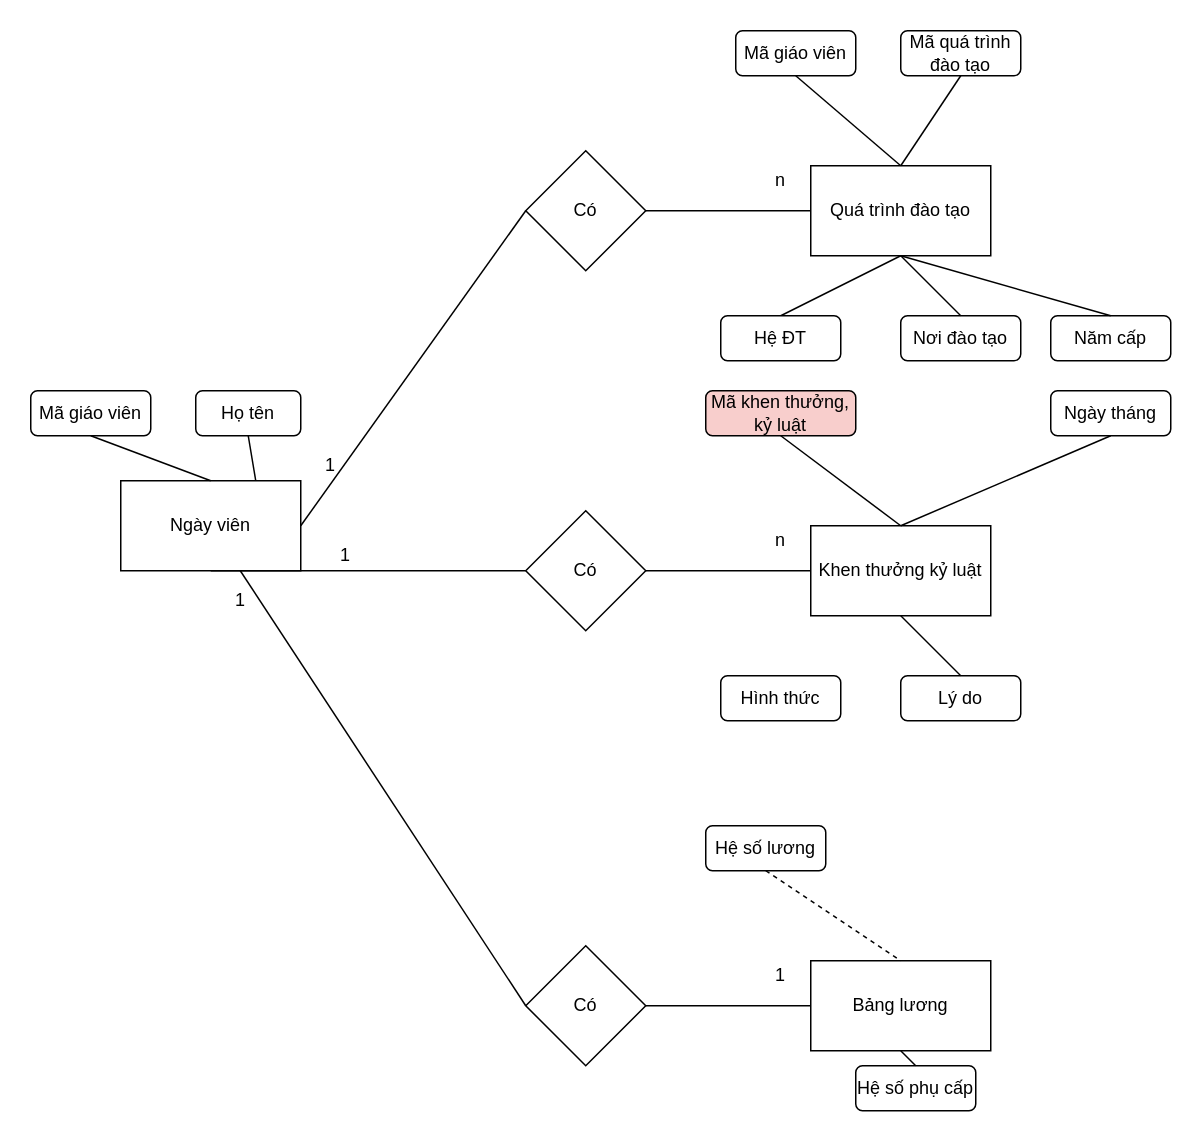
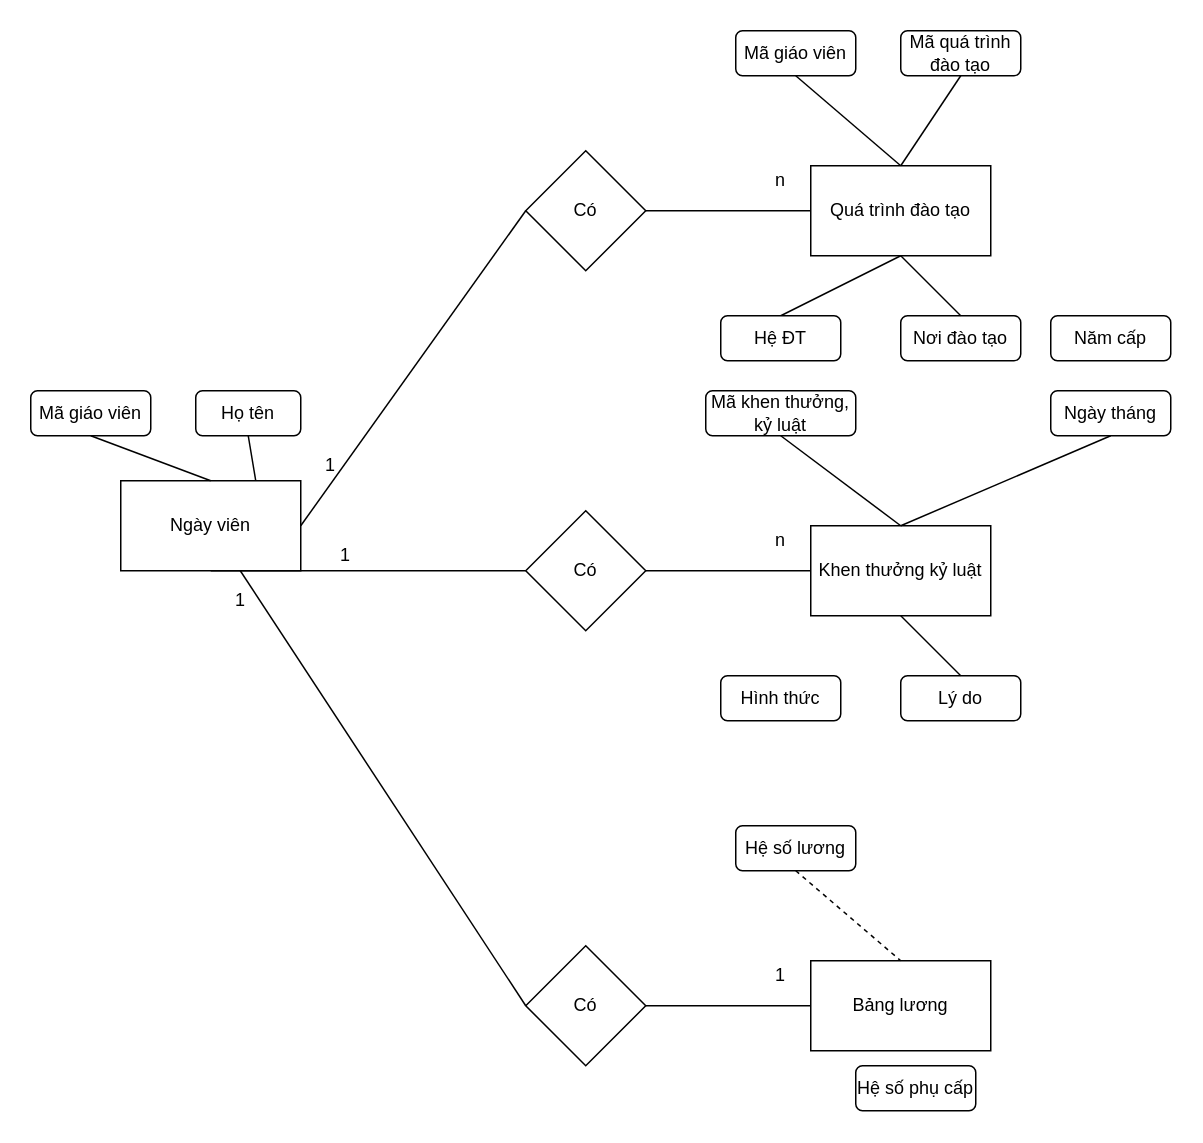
edge "Quá trình đào tạo" -- "Năm cấp": removed
node "Mã khen thưởng, kỷ luật": fillcolor #f8cecc -> #ffffff
node "Hệ số lương": moved (766, 848) -> (796, 848)
edge "Bảng lương" -- "Hệ số phụ cấp": removed
